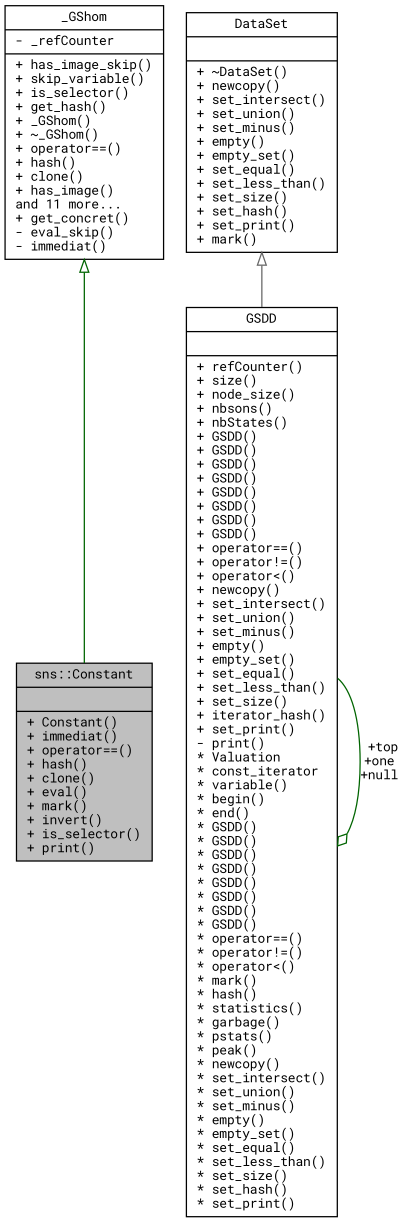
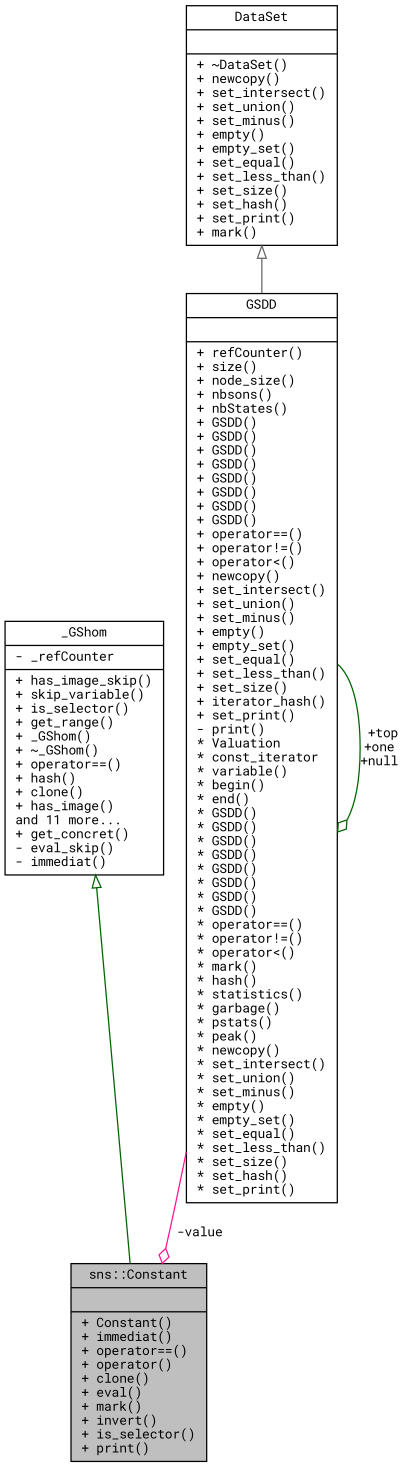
node "_GShom": text "+ get_hash()" -> "+ get_range()"
node "sns::Constant": text "+ hash()" -> "+ operator()"
edge "GSDD" -> "sns::Constant": added, label "-value"
